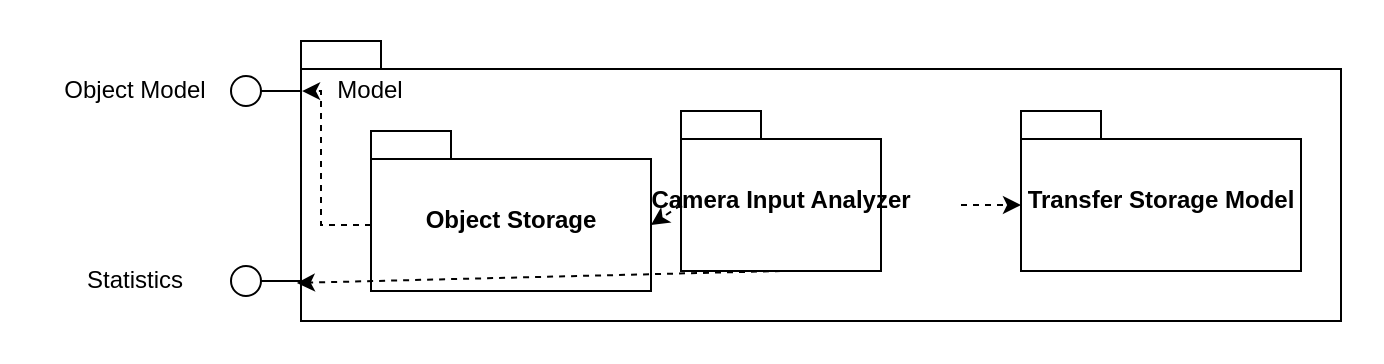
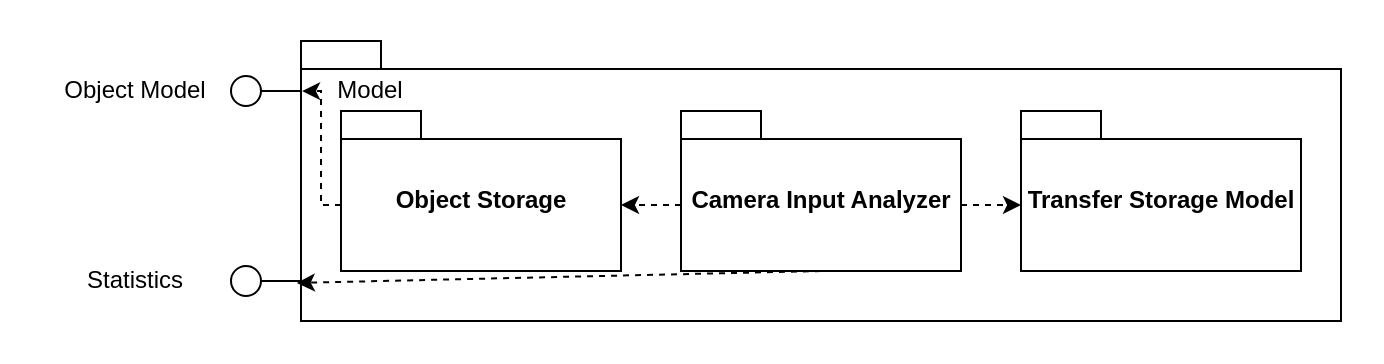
node "Camera Input Analyzer": size 200x160 -> 280x160
node "Object Storage": moved (511, 211) -> (481, 191)
